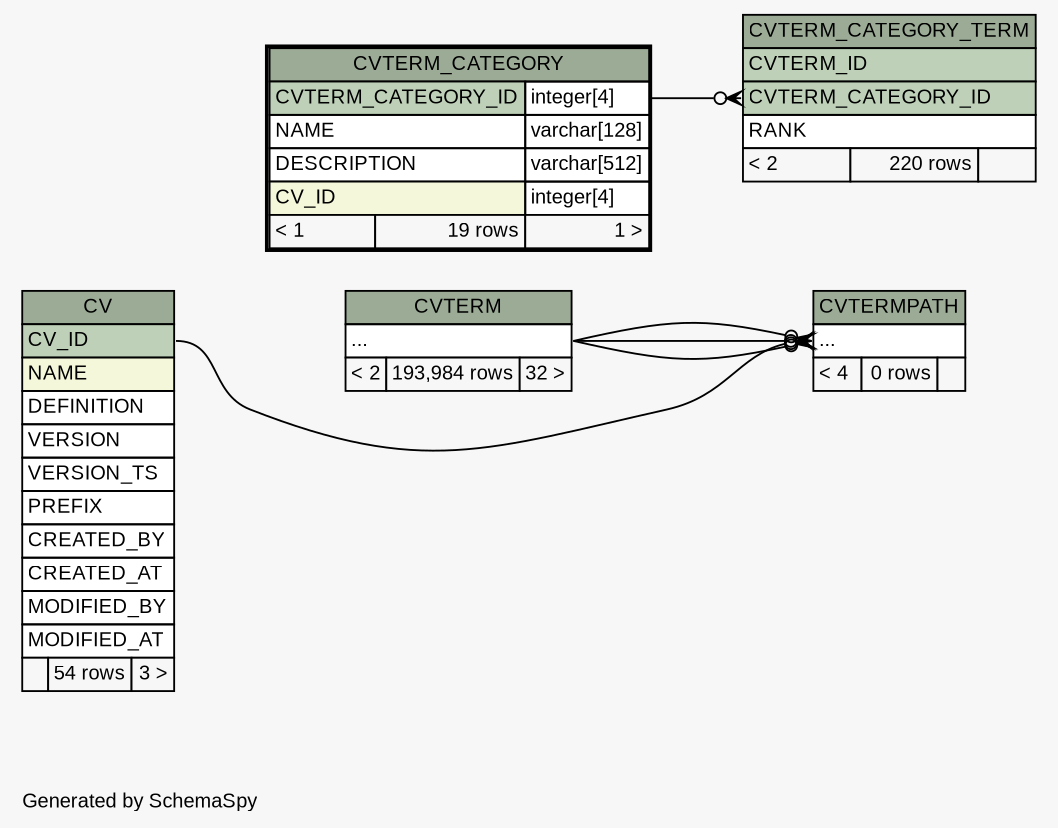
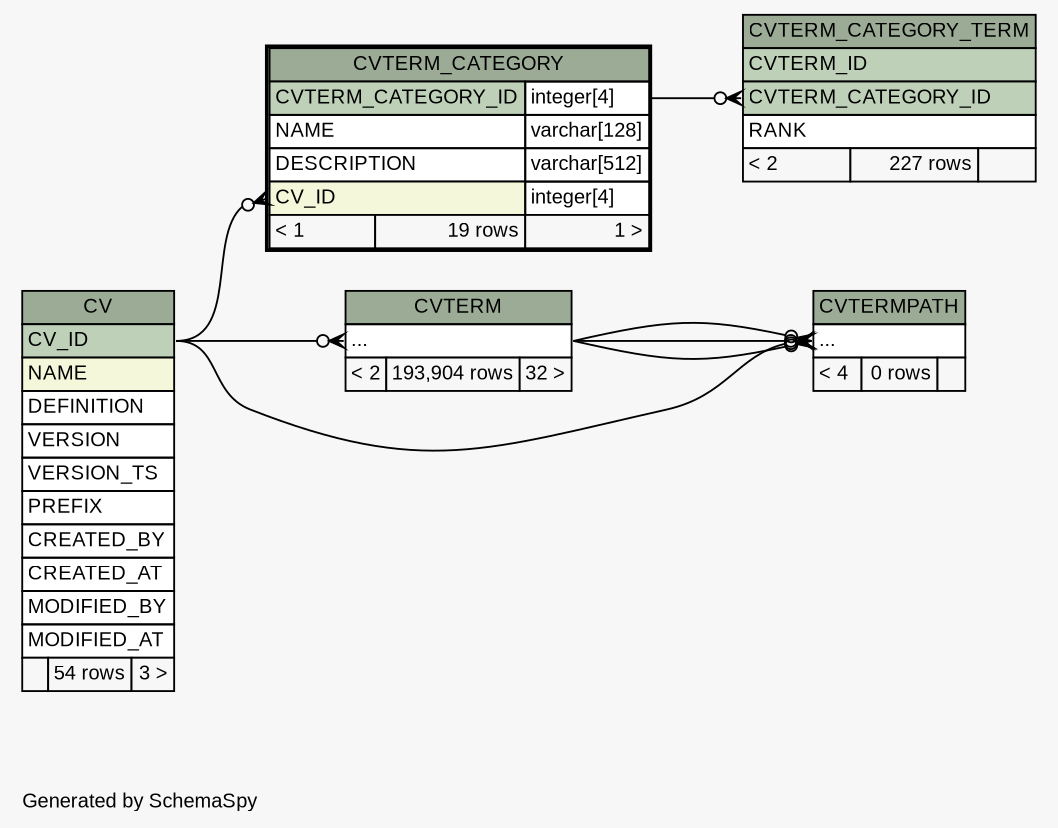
node "CVTERM_CATEGORY_TERM": text "220 rows" -> "227 rows"
edge "CV" -> "CVTERM_CATEGORY": added
edge "CV" -> "CVTERM": added
node "CVTERM": text "193,984 rows" -> "193,904 rows"
